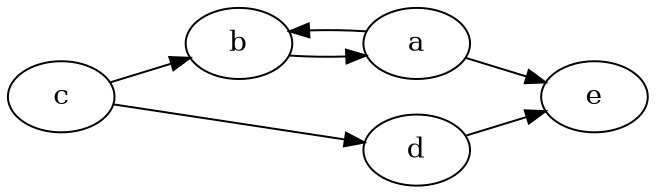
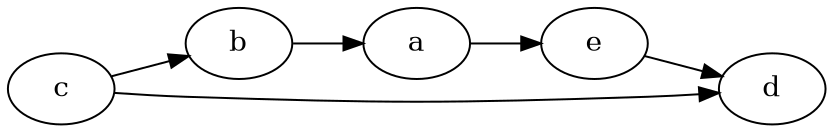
edge "a" -> "b": removed
edge "d" -> "e": reversed
